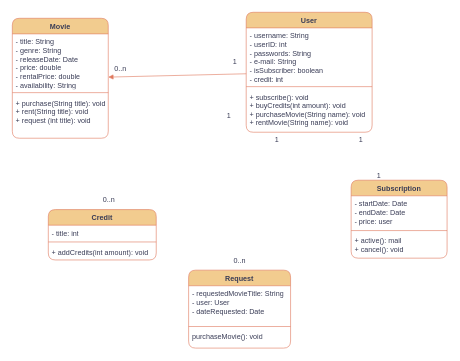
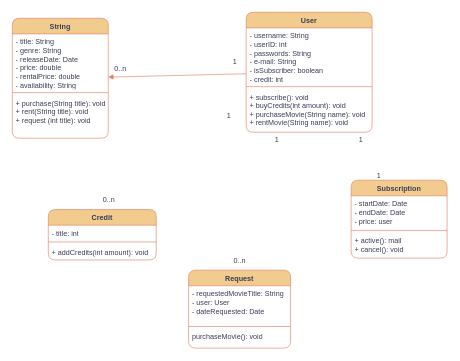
node "Movie": label "Movie" -> "String"
